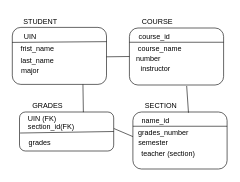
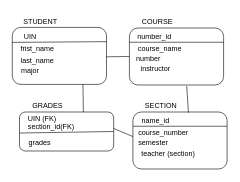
node "course_id": label "course_id" -> "number_id"
node "grades_number": label "grades_number" -> "course_number"
